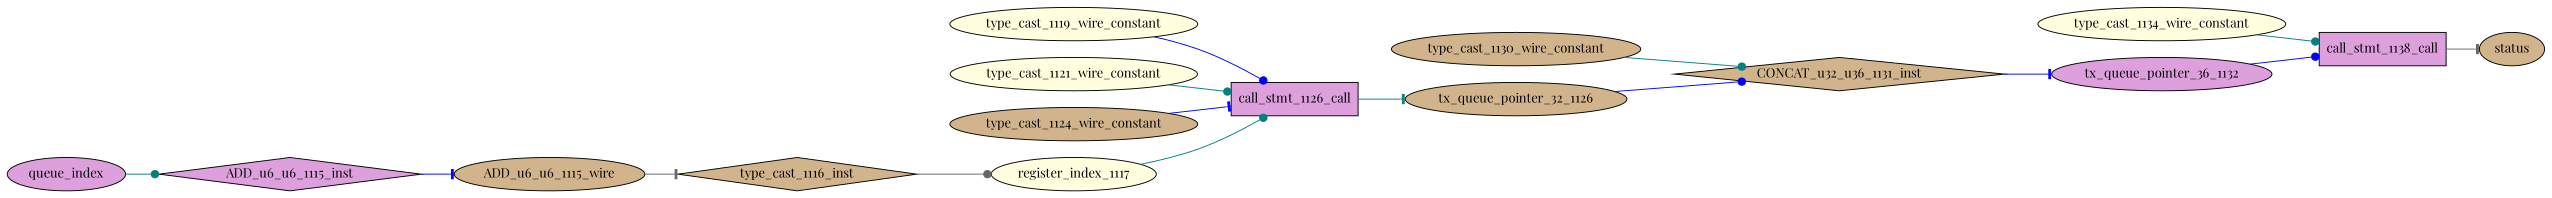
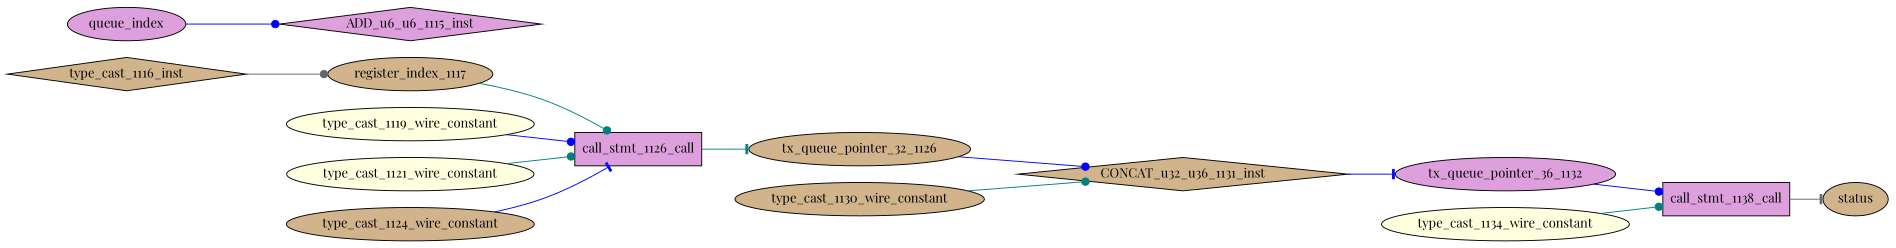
edge "queue_index" -> "ADD_u6_u6_1115_inst": color teal -> blue
node "ADD_u6_u6_1115_wire": removed
node "register_index_1117": fillcolor lightyellow -> tan
